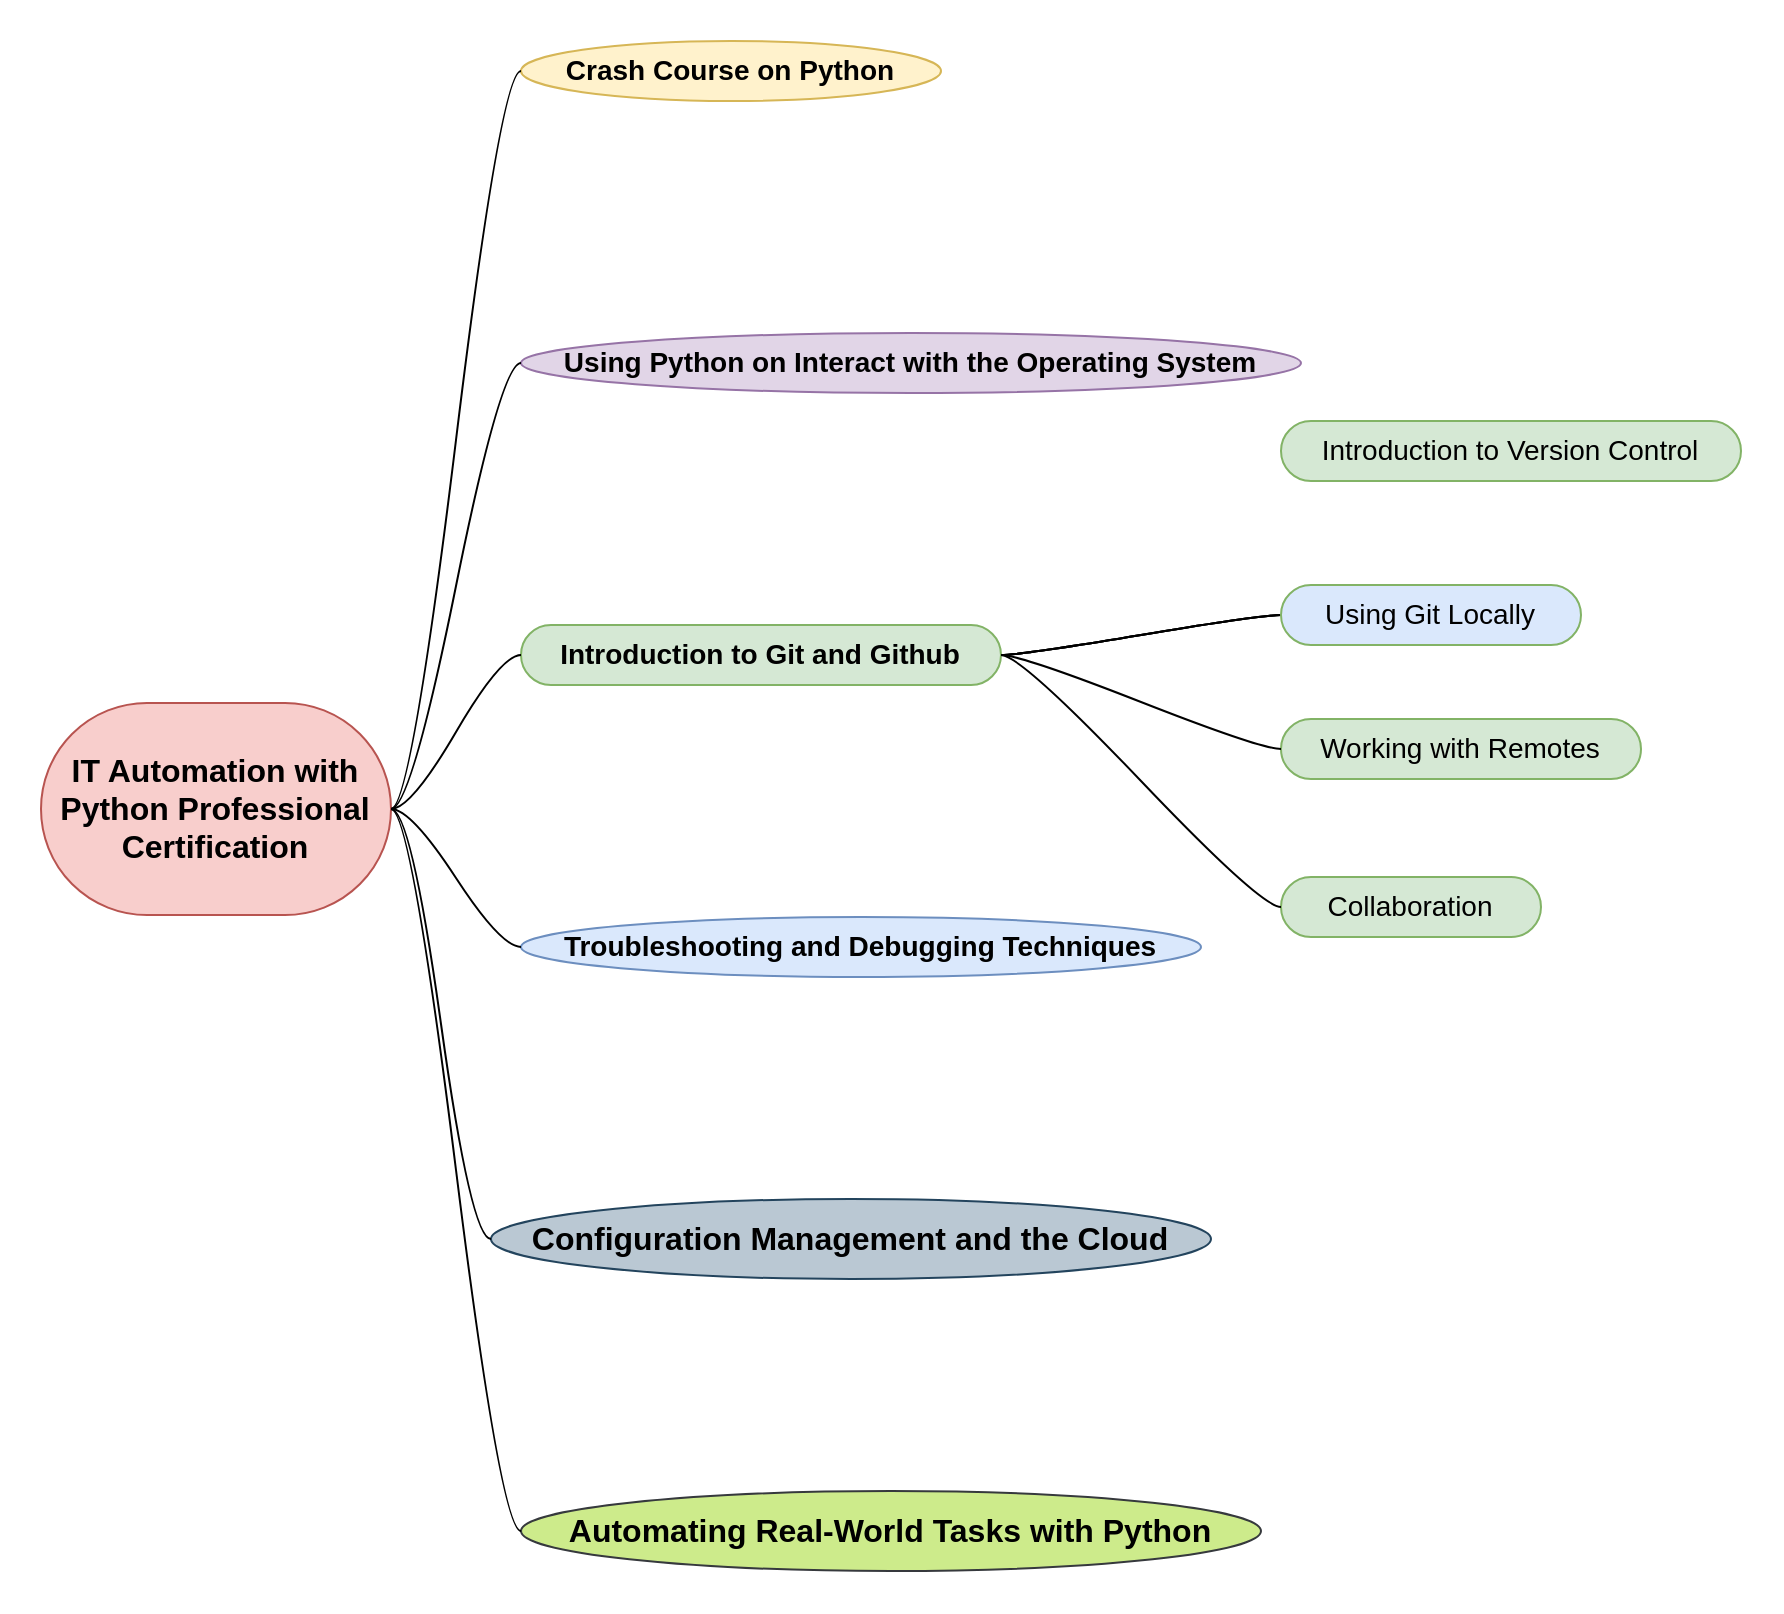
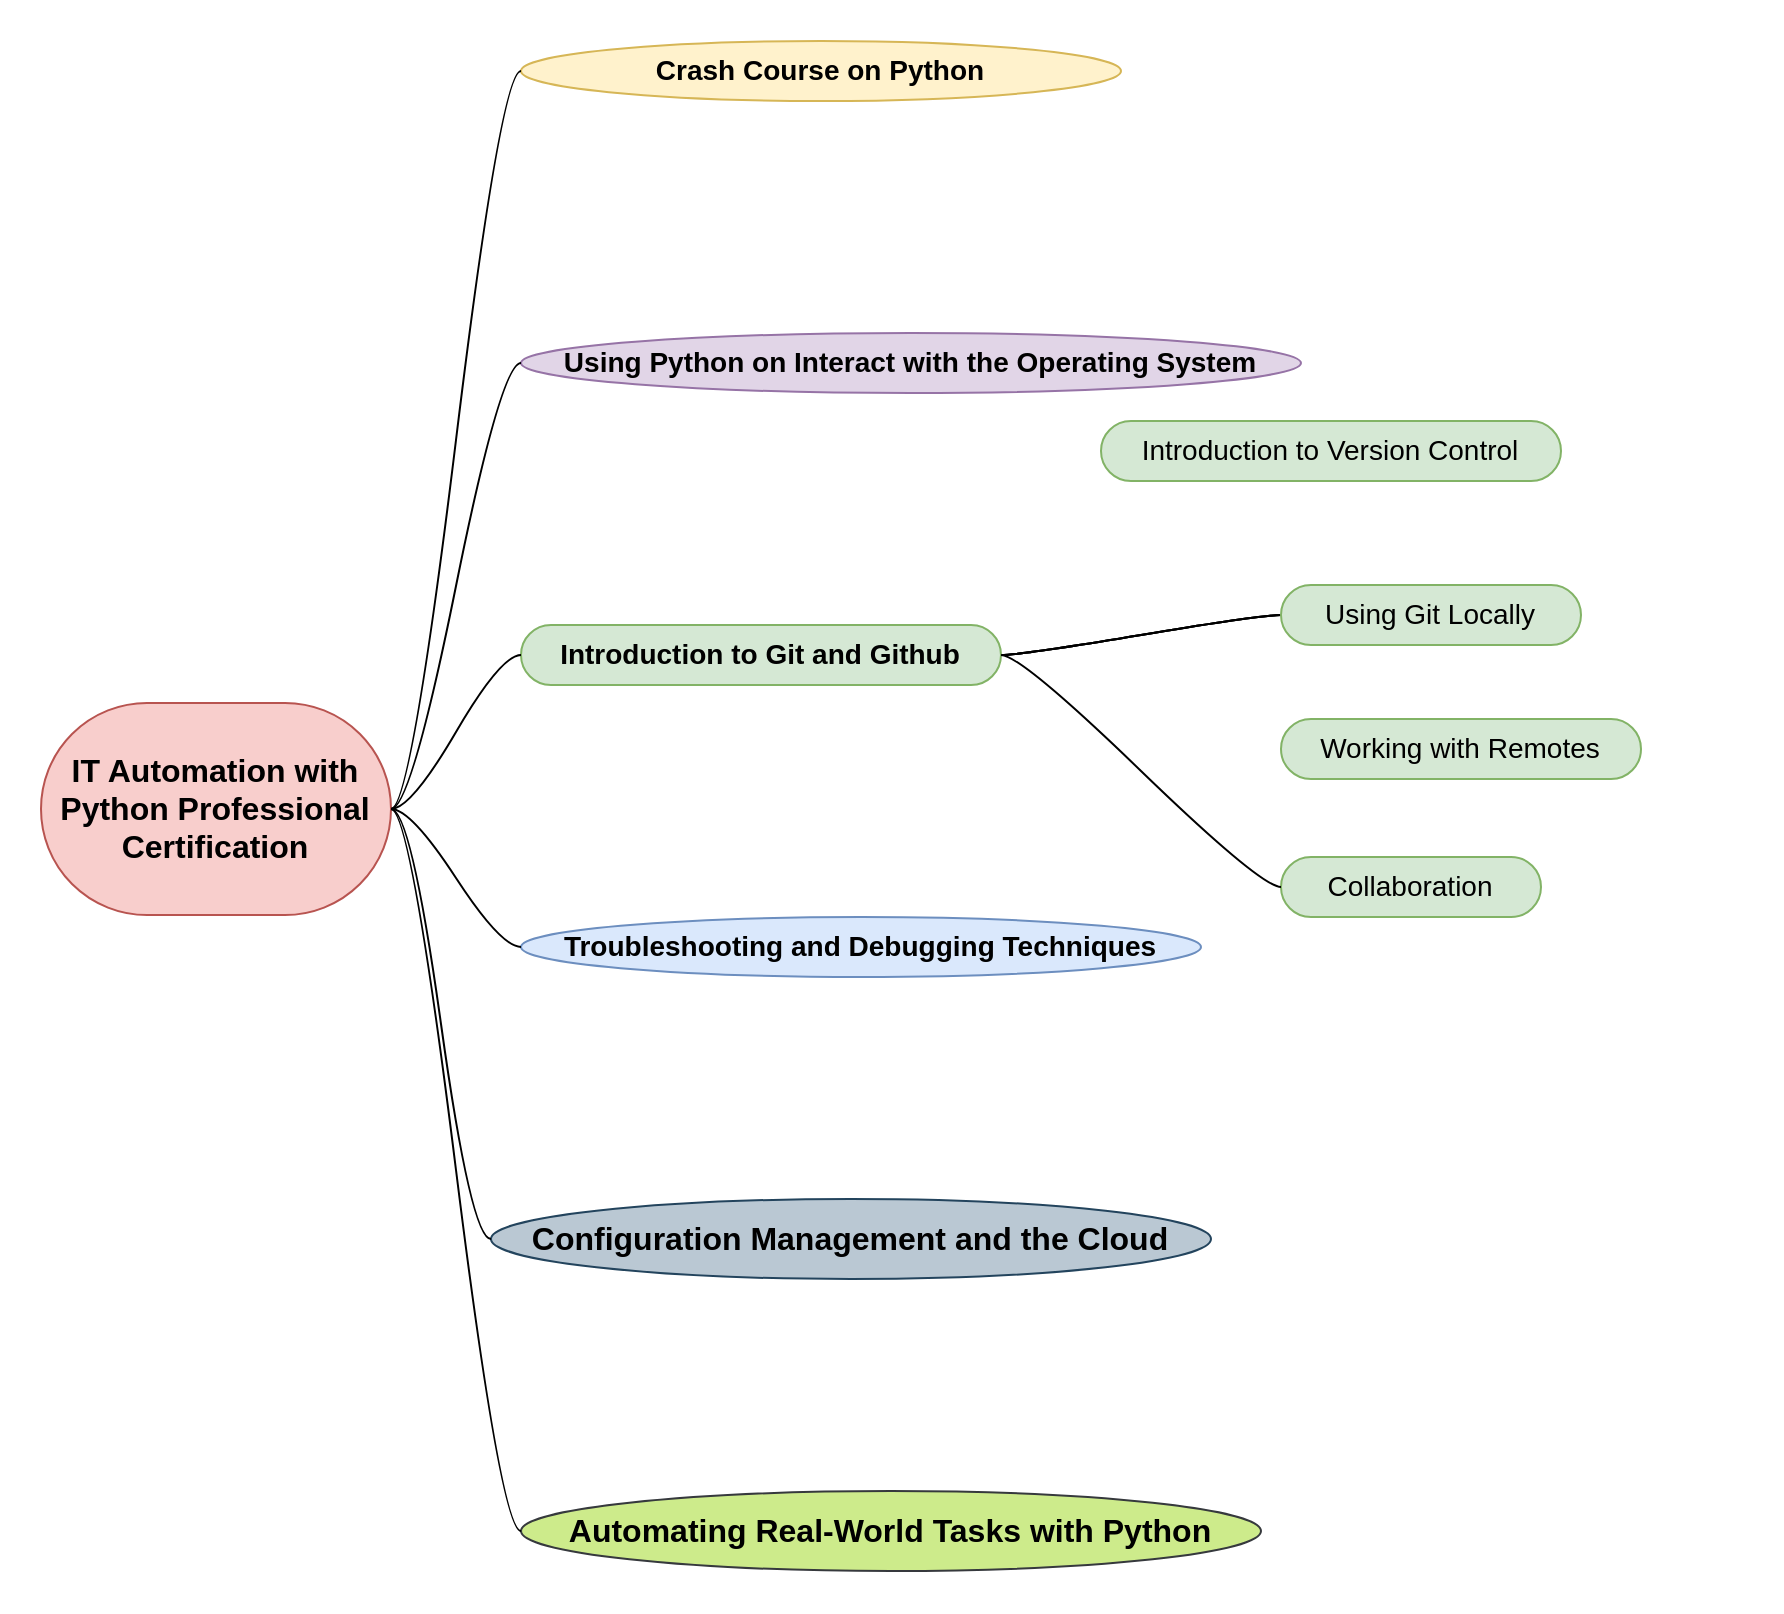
node "Crash Course on Python": size 420x60 -> 600x60
node "Introduction to Version Control": moved (1511, 451) -> (1331, 451)
node "Using Git Locally": fillcolor #dae8fc -> #d5e8d4
edge "Introduction to Git and Github" -- "Working with Remotes": removed
node "Collaboration": moved (1411, 907) -> (1411, 887)
